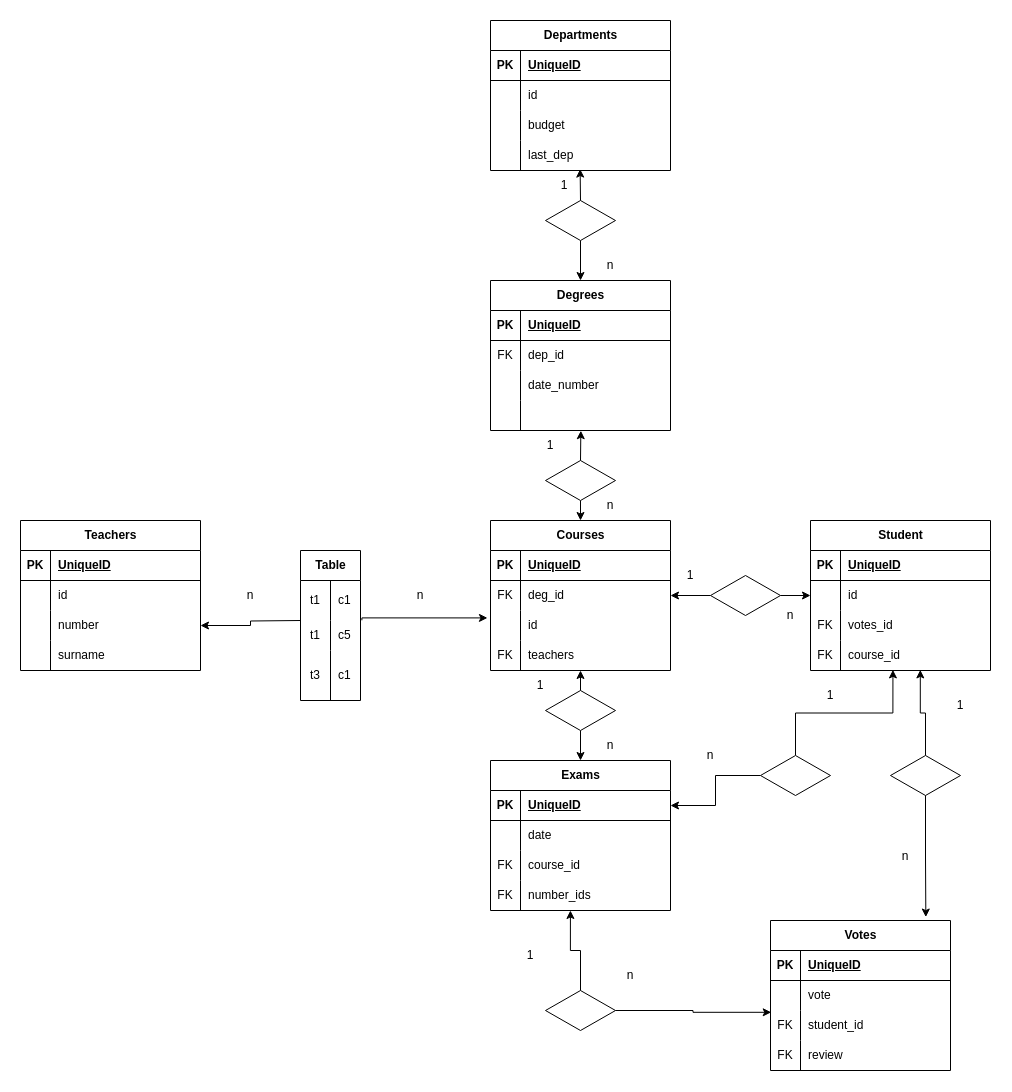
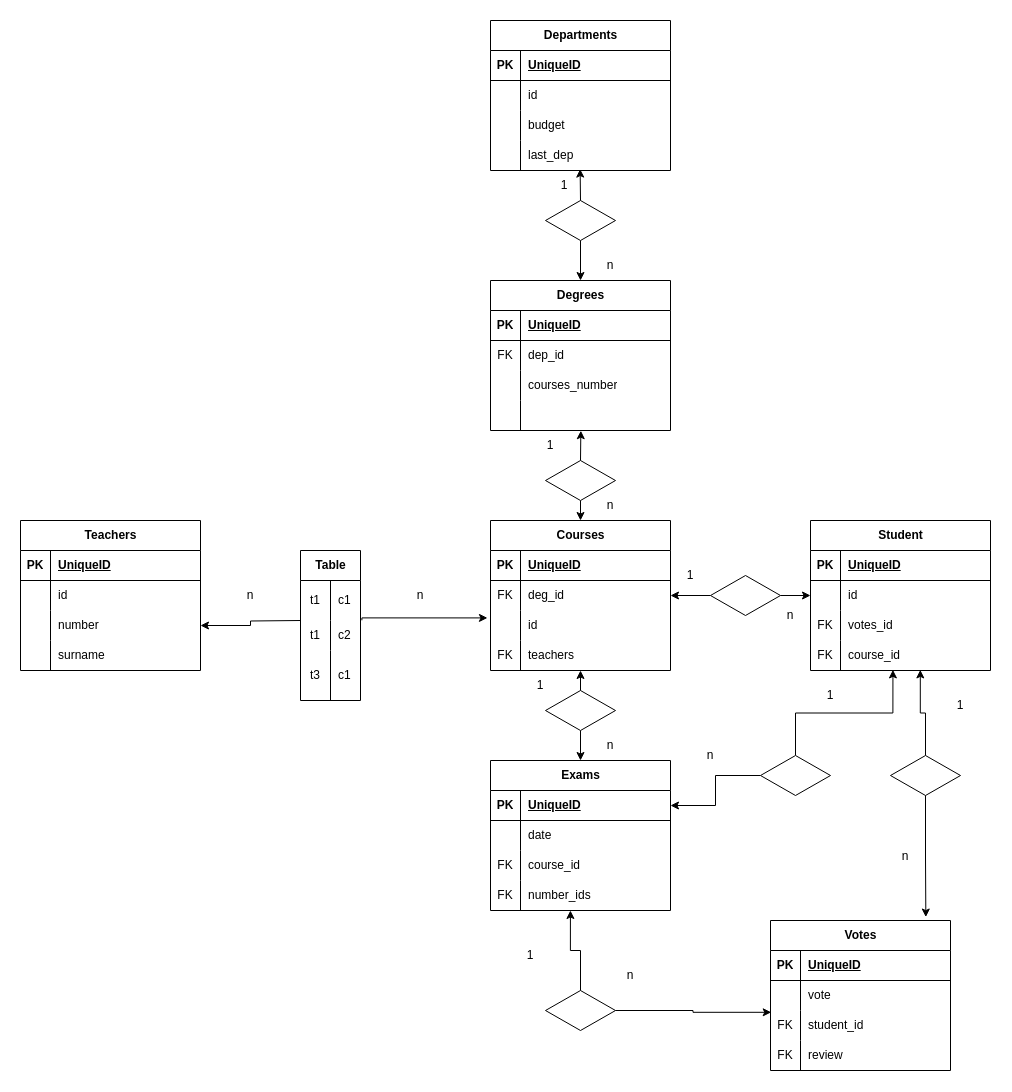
node "date_number": label "date_number" -> "courses_number"
node "c5": label "c5" -> "c2"
